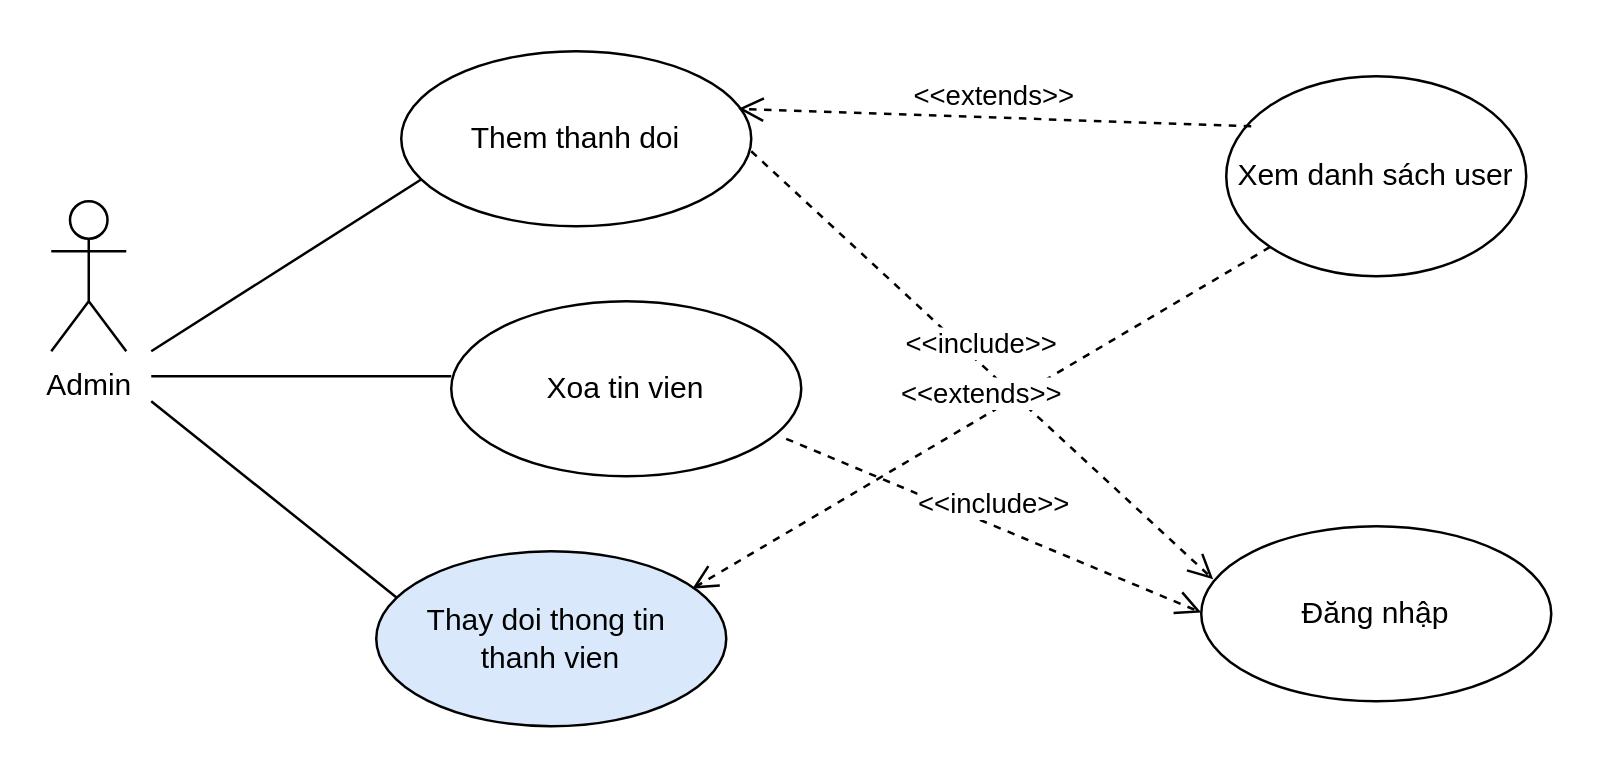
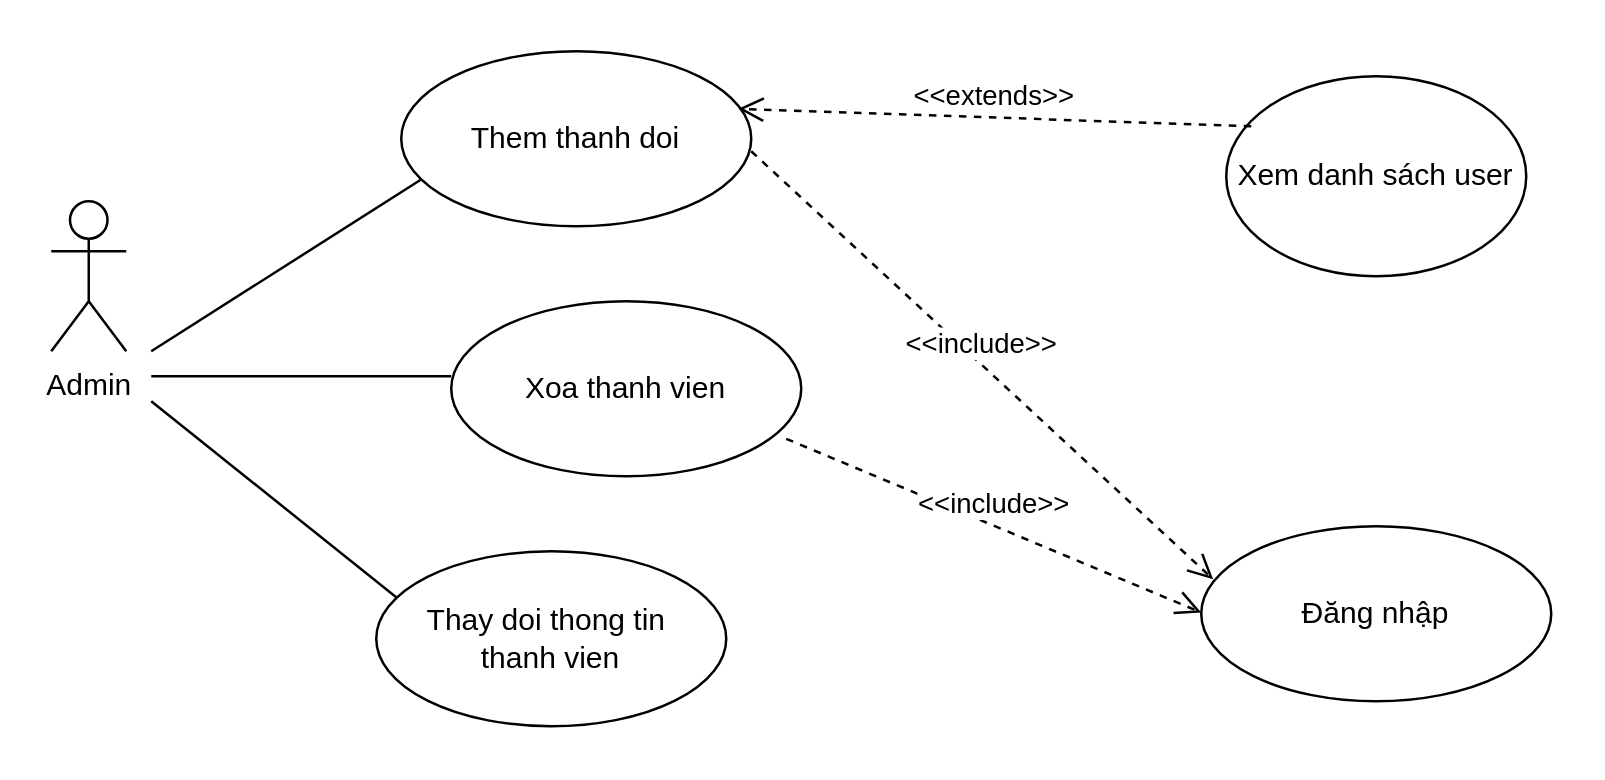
edge "Xem danh sách user" -> "Thay doi thong tin thanh vien": removed, label "<<extends>>"
node "Xoa tin vien": label "Xoa tin vien" -> "Xoa thanh vien"
node "Thay doi thong tin thanh vien": fillcolor #dae8fc -> #ffffff
